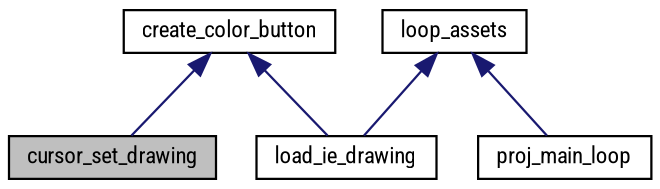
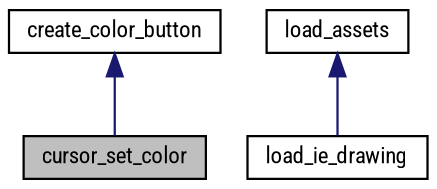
node "loop_assets": label "loop_assets" -> "load_assets"
edge "load_ie_drawing" -> "create_color_button": removed
node "cursor_set_drawing": label "cursor_set_drawing" -> "cursor_set_color"
node "proj_main_loop": removed
